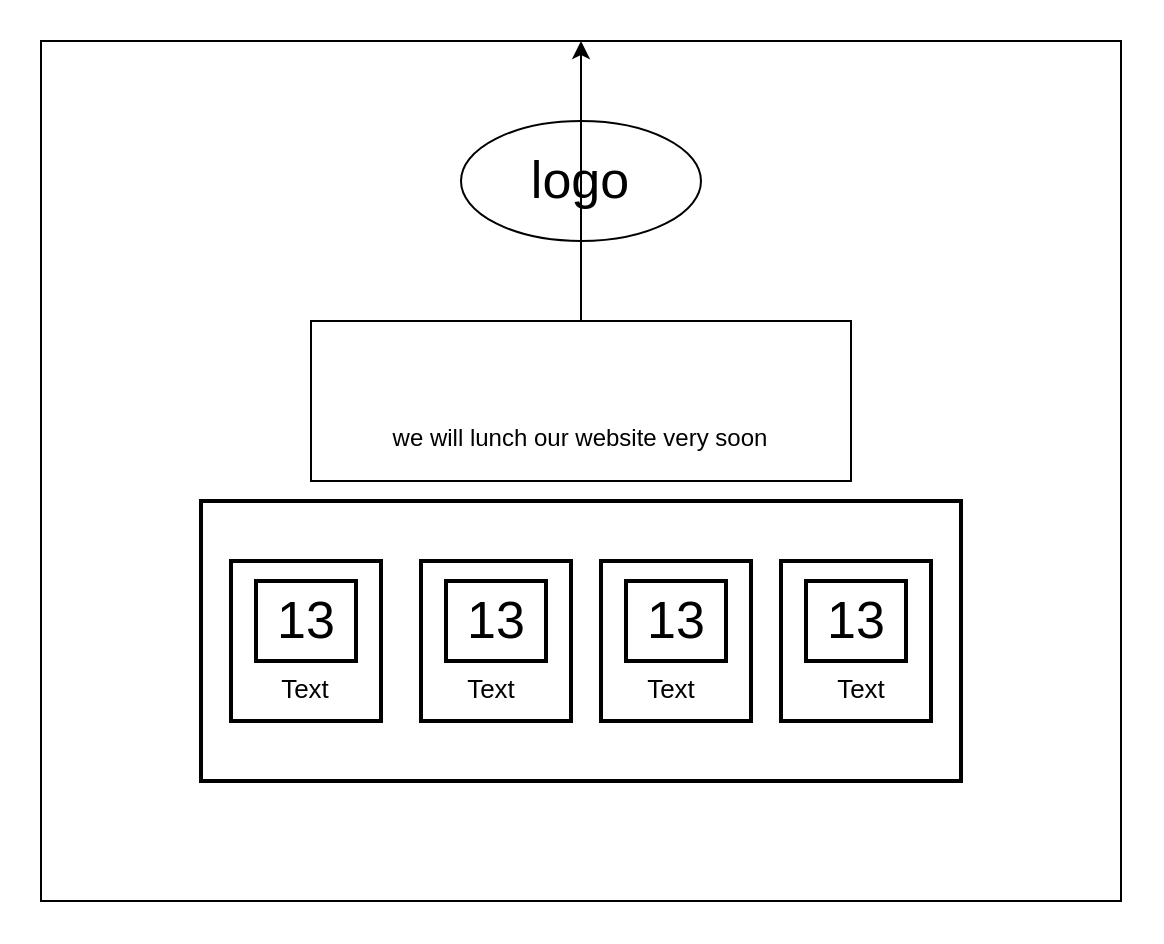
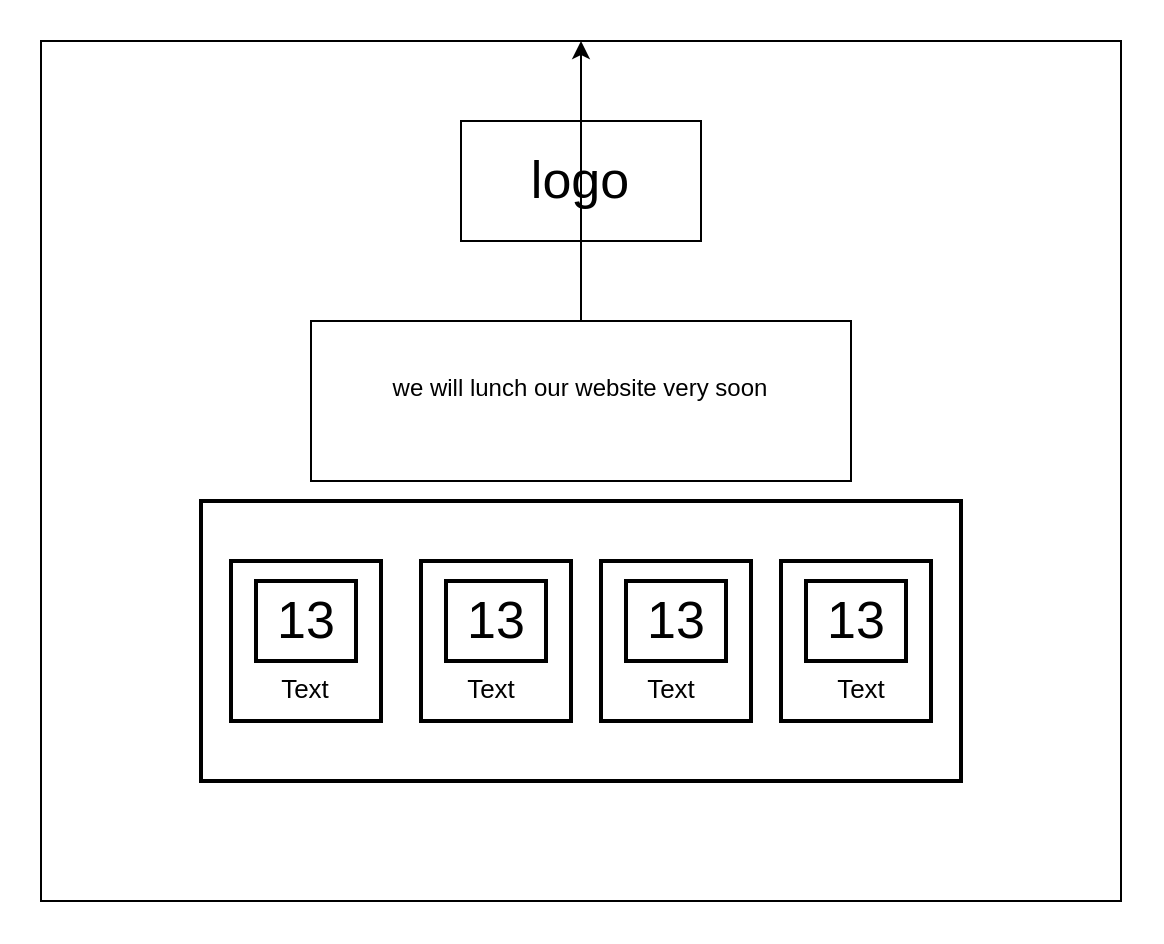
node "logo": shape ellipse -> rectangle
node "we will lunch our website very soon": moved (581, 431) -> (581, 381)
